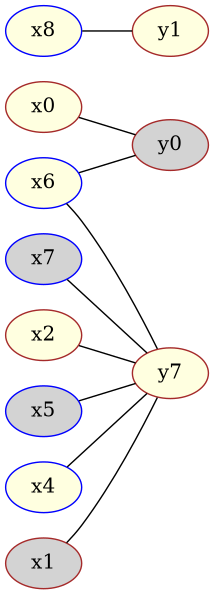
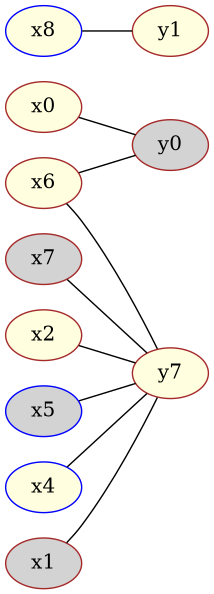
node "x6": color blue -> brown
node "x7": color blue -> brown
